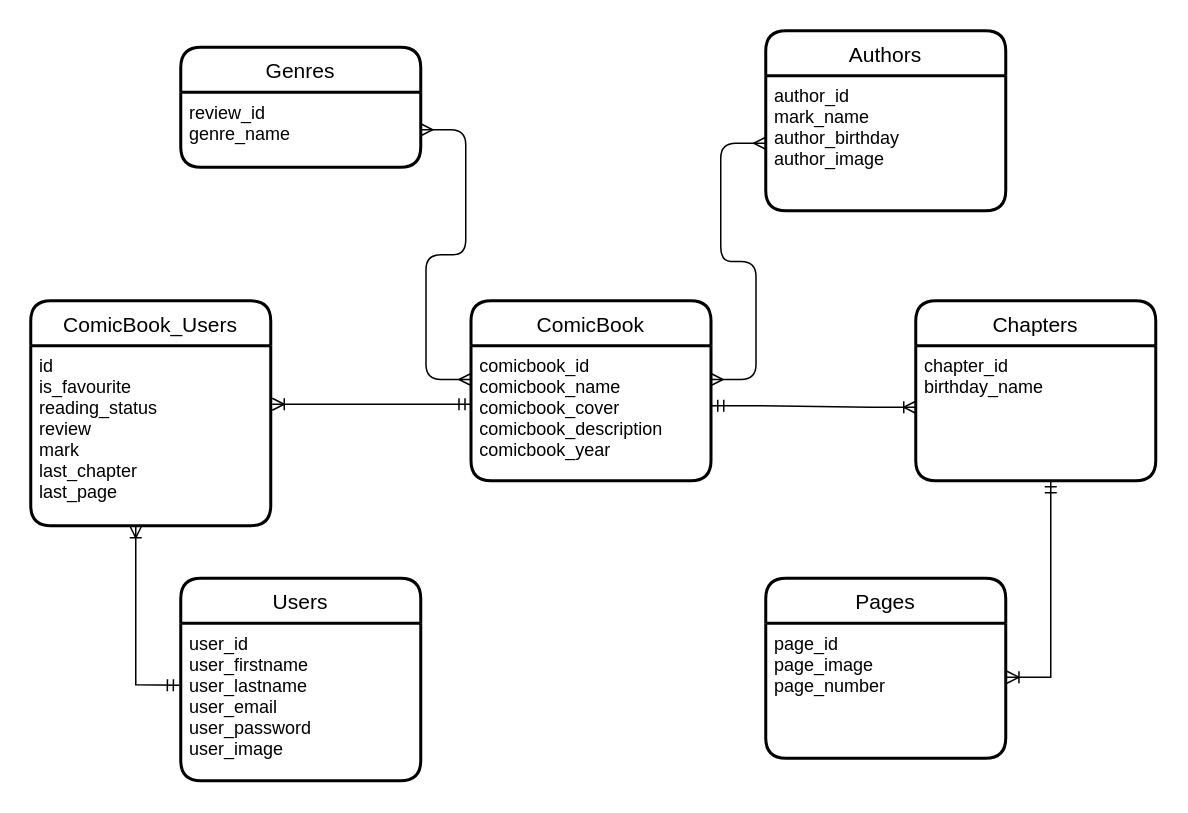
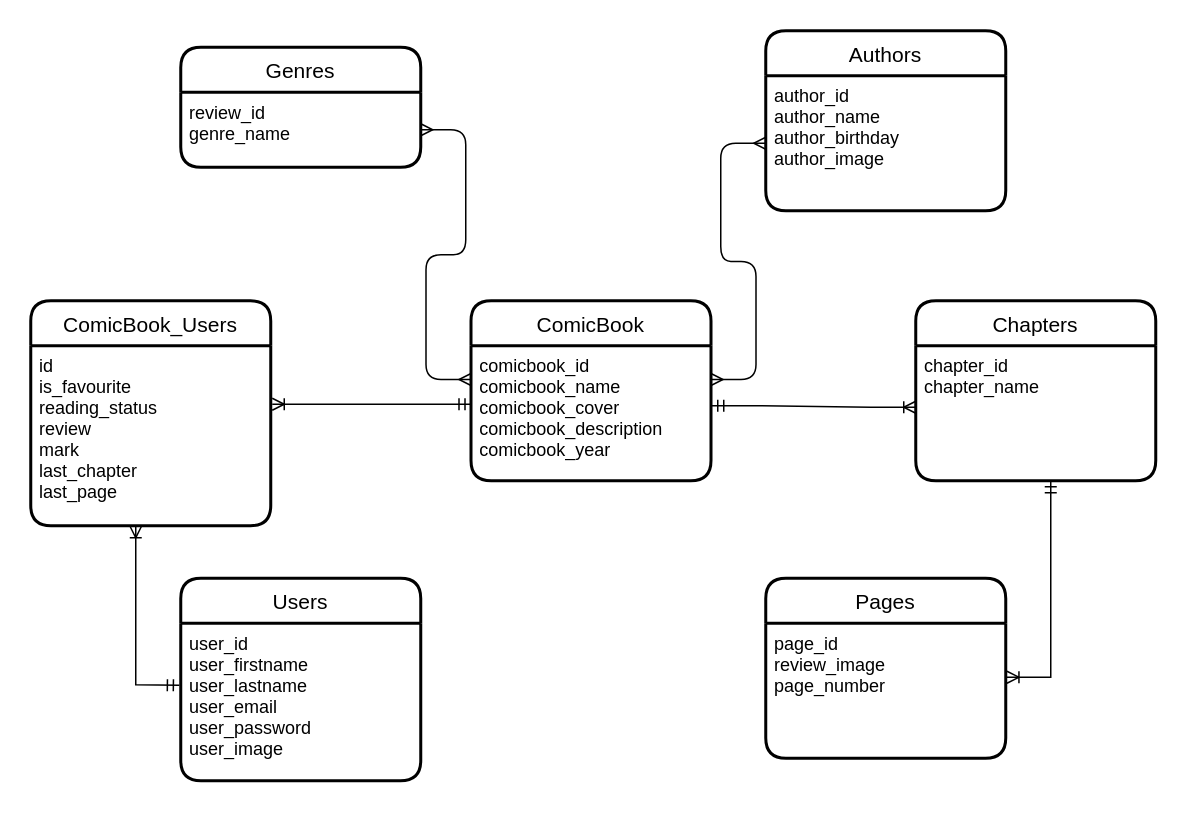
node "author_id mark_name author_birthday author_image": label "author_id mark_name author_birthday author_image" -> "author_id author_name author_birthday author_image"
node "chapter_id birthday_name": label "chapter_id birthday_name" -> "chapter_id chapter_name"
node "page_id page_image page_number": label "page_id page_image page_number" -> "page_id review_image page_number"
